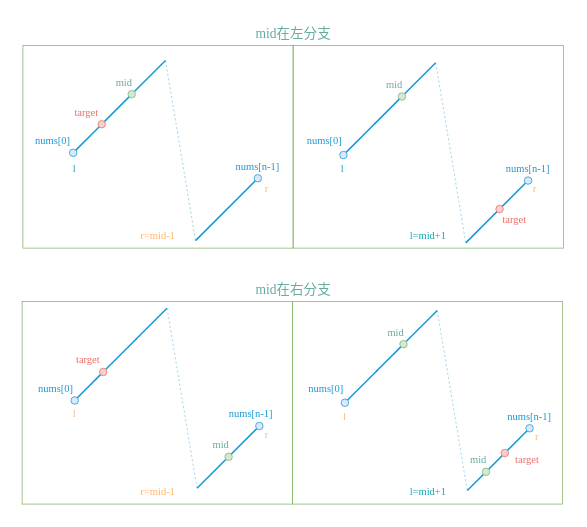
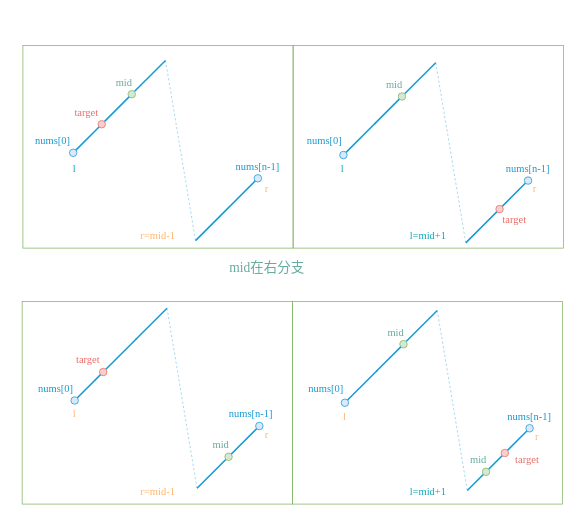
node "mid在左分支": removed
node "mid在右分支": moved (293, 290) -> (267, 267)
